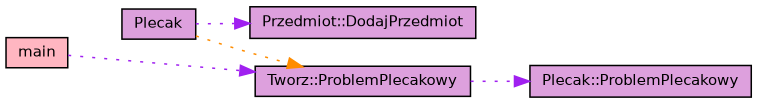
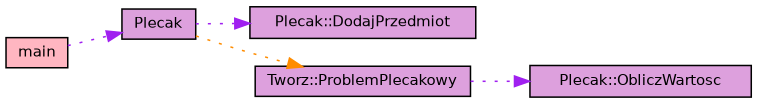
node "Przedmiot::DodajPrzedmiot": label "Przedmiot::DodajPrzedmiot" -> "Plecak::DodajPrzedmiot"
edge "main" -> "Tworz::ProblemPlecakowy": now "main" -> "Plecak"
node "Plecak::ProblemPlecakowy": label "Plecak::ProblemPlecakowy" -> "Plecak::ObliczWartosc"
